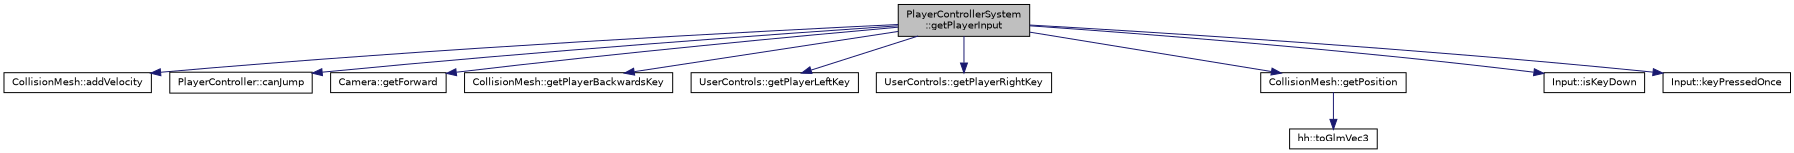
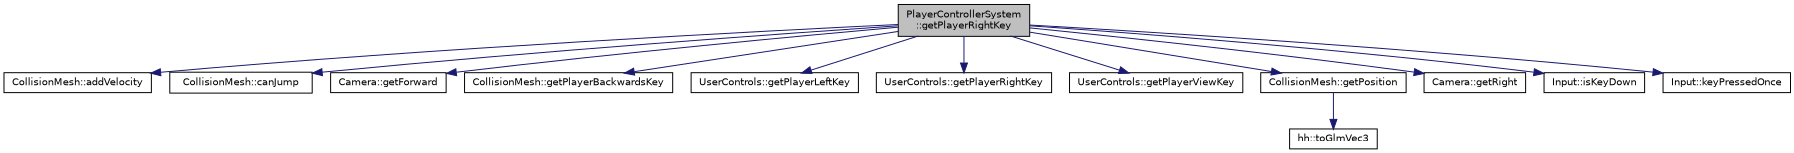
node "PlayerControllerSystem ::getPlayerInput": label "PlayerControllerSystem ::getPlayerInput" -> "PlayerControllerSystem ::getPlayerRightKey"
node "PlayerController::canJump": label "PlayerController::canJump" -> "CollisionMesh::canJump"
node "UserControls::getPlayerViewKey": added
node "Camera::getRight": added
